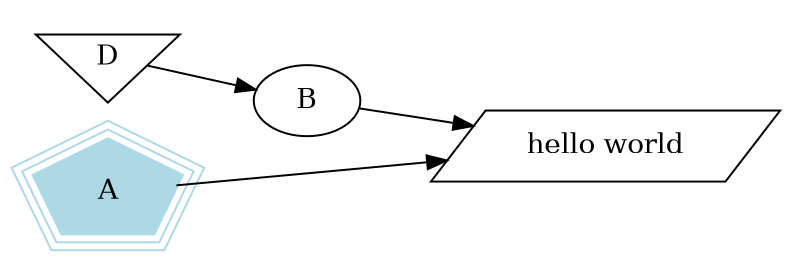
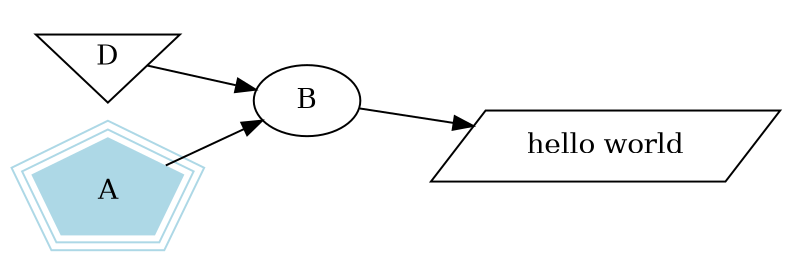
edge "A" -> "hello world": now "A" -> "B"
